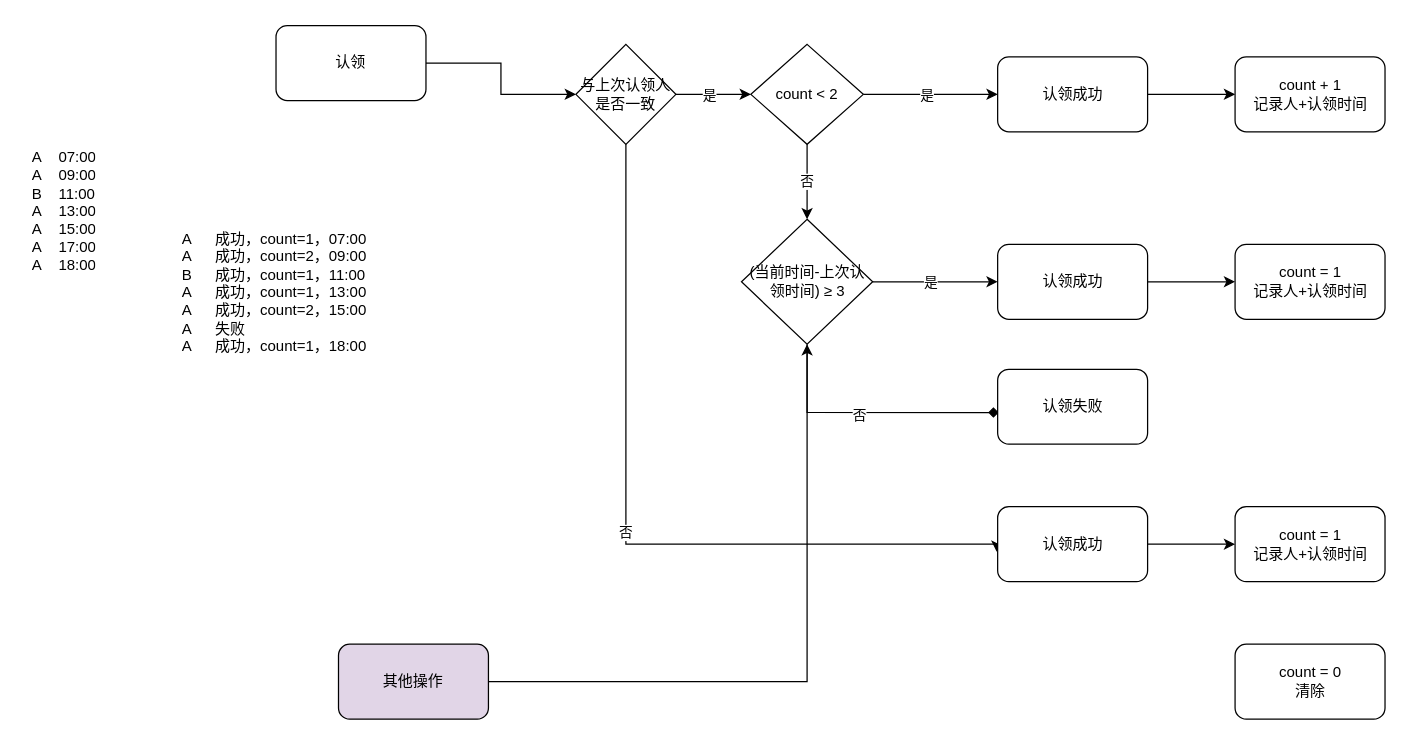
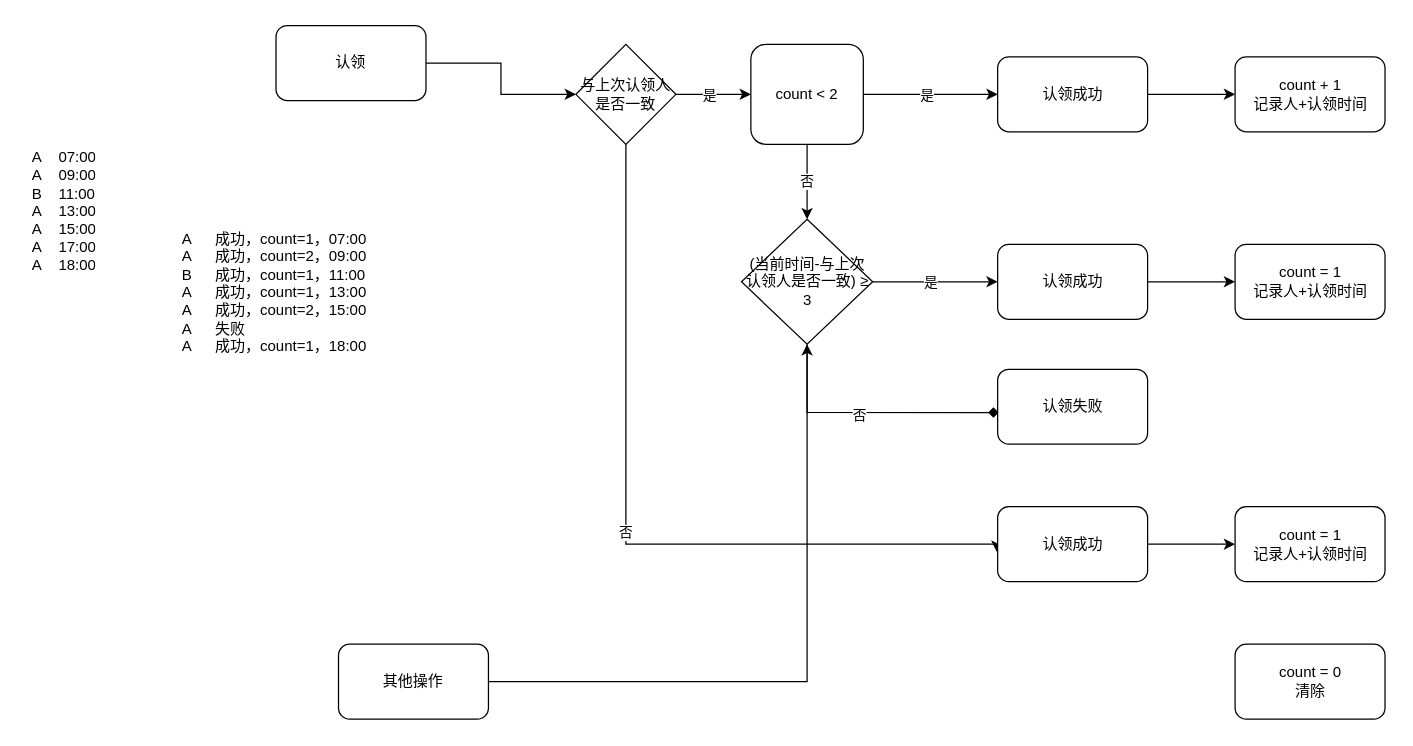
node "count < 2": shape diamond -> rounded rectangle
node "(当前时间-上次认领时间) ≥ 3": label "(当前时间-上次认领时间) ≥ 3" -> "(当前时间-与上次认领人是否一致) ≥ 3"
node "其他操作": fillcolor #e1d5e7 -> #ffffff
